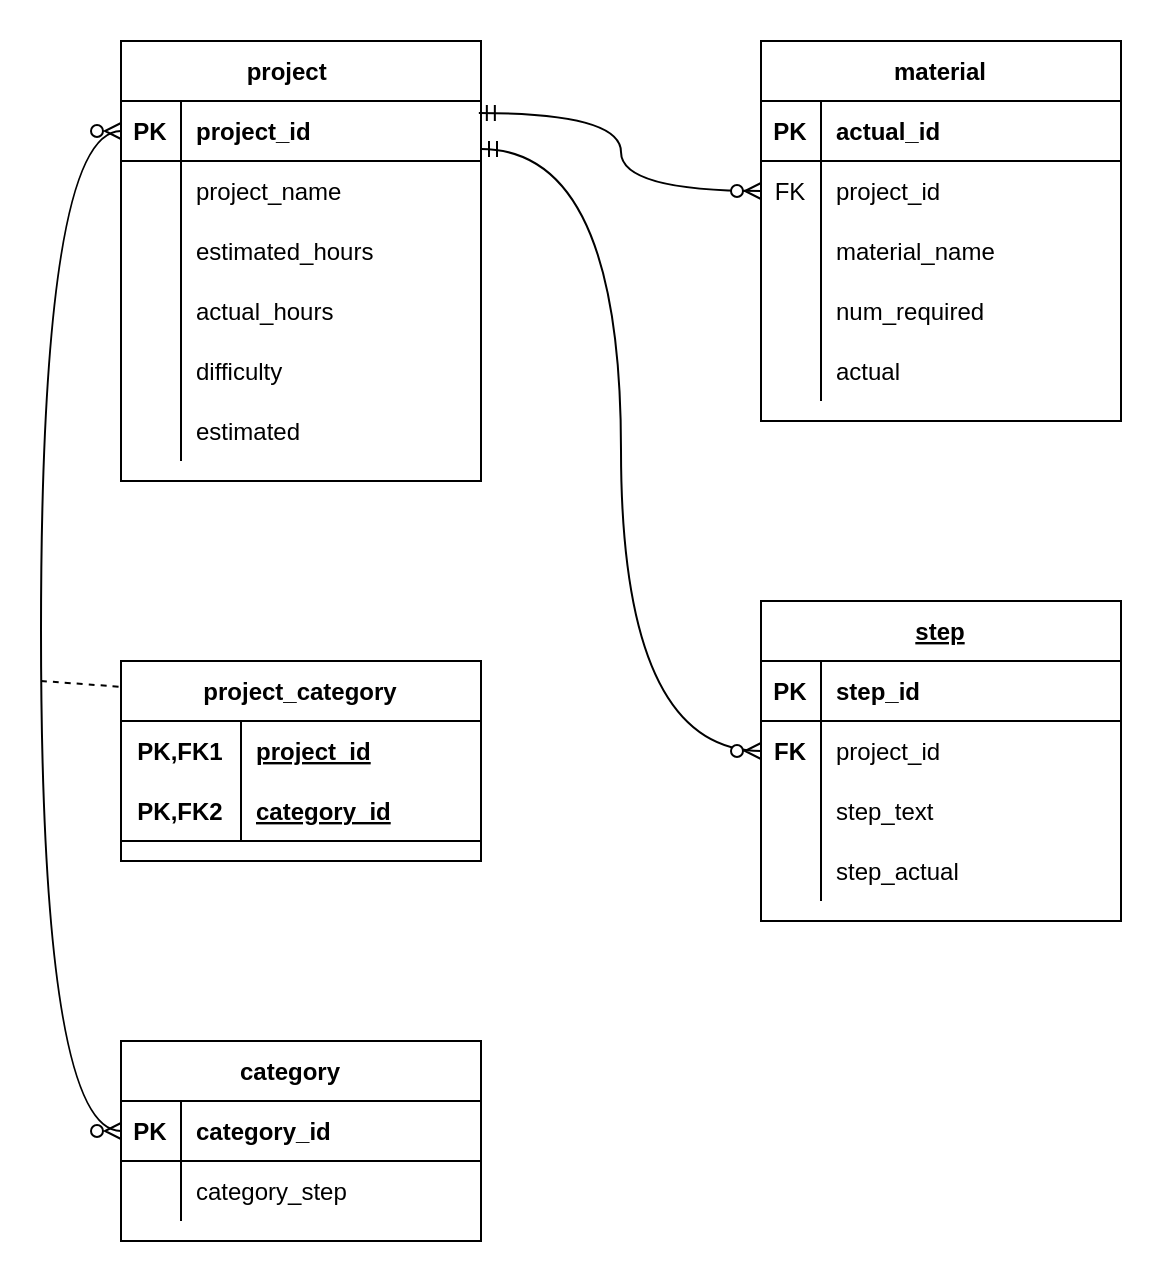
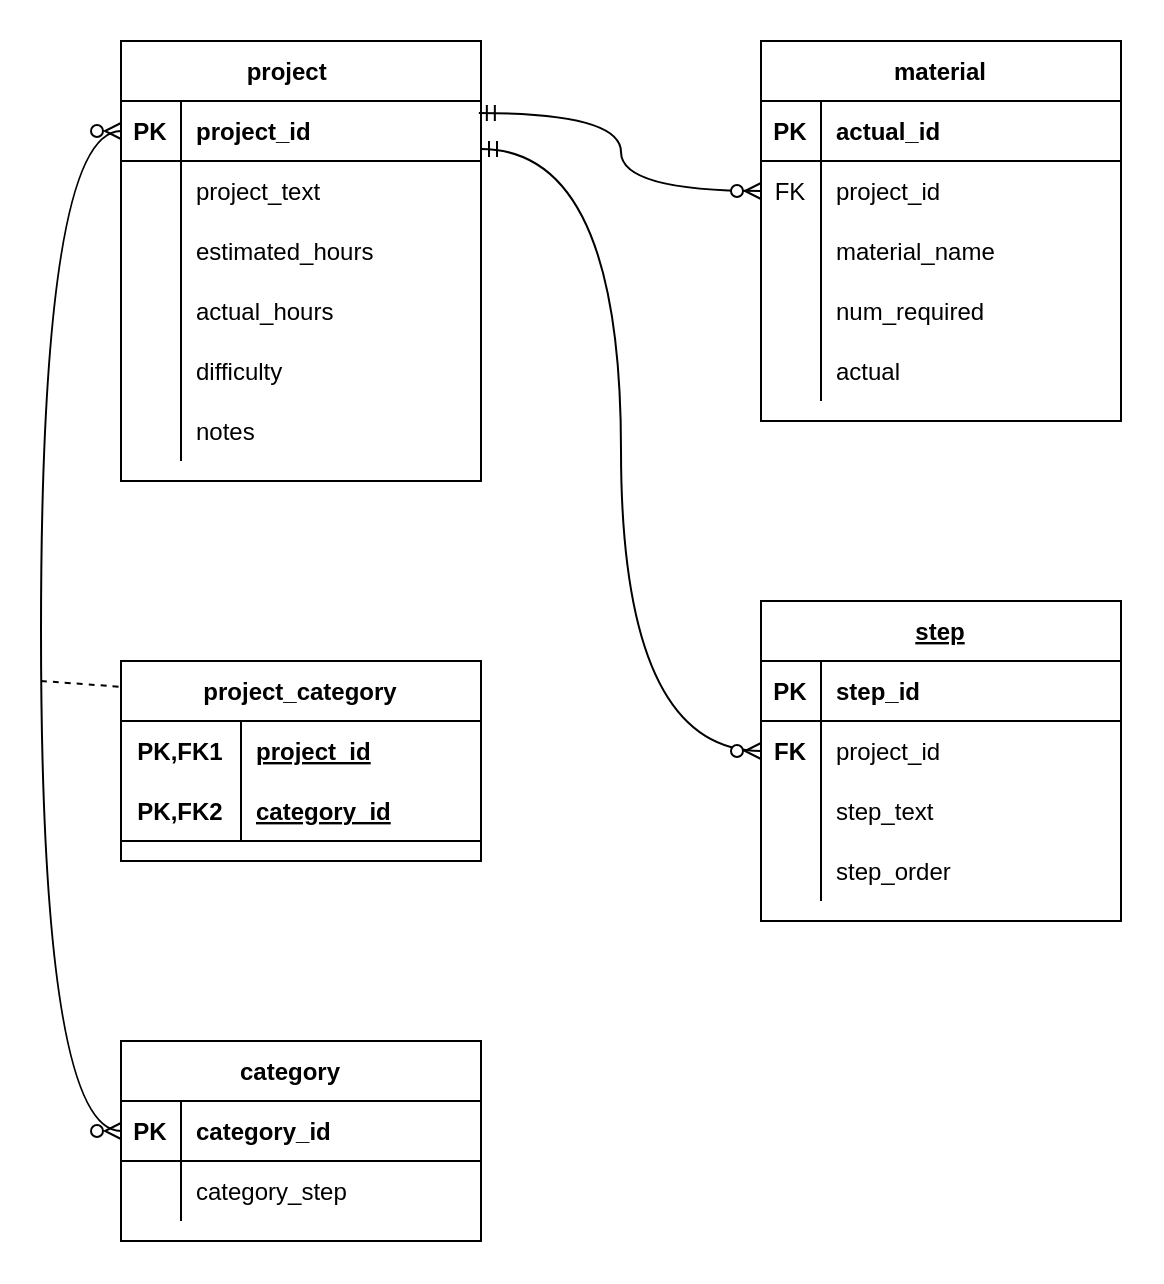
node "project_name": label "project_name" -> "project_text"
node "estimated": label "estimated" -> "notes"
node "step_actual": label "step_actual" -> "step_order"
